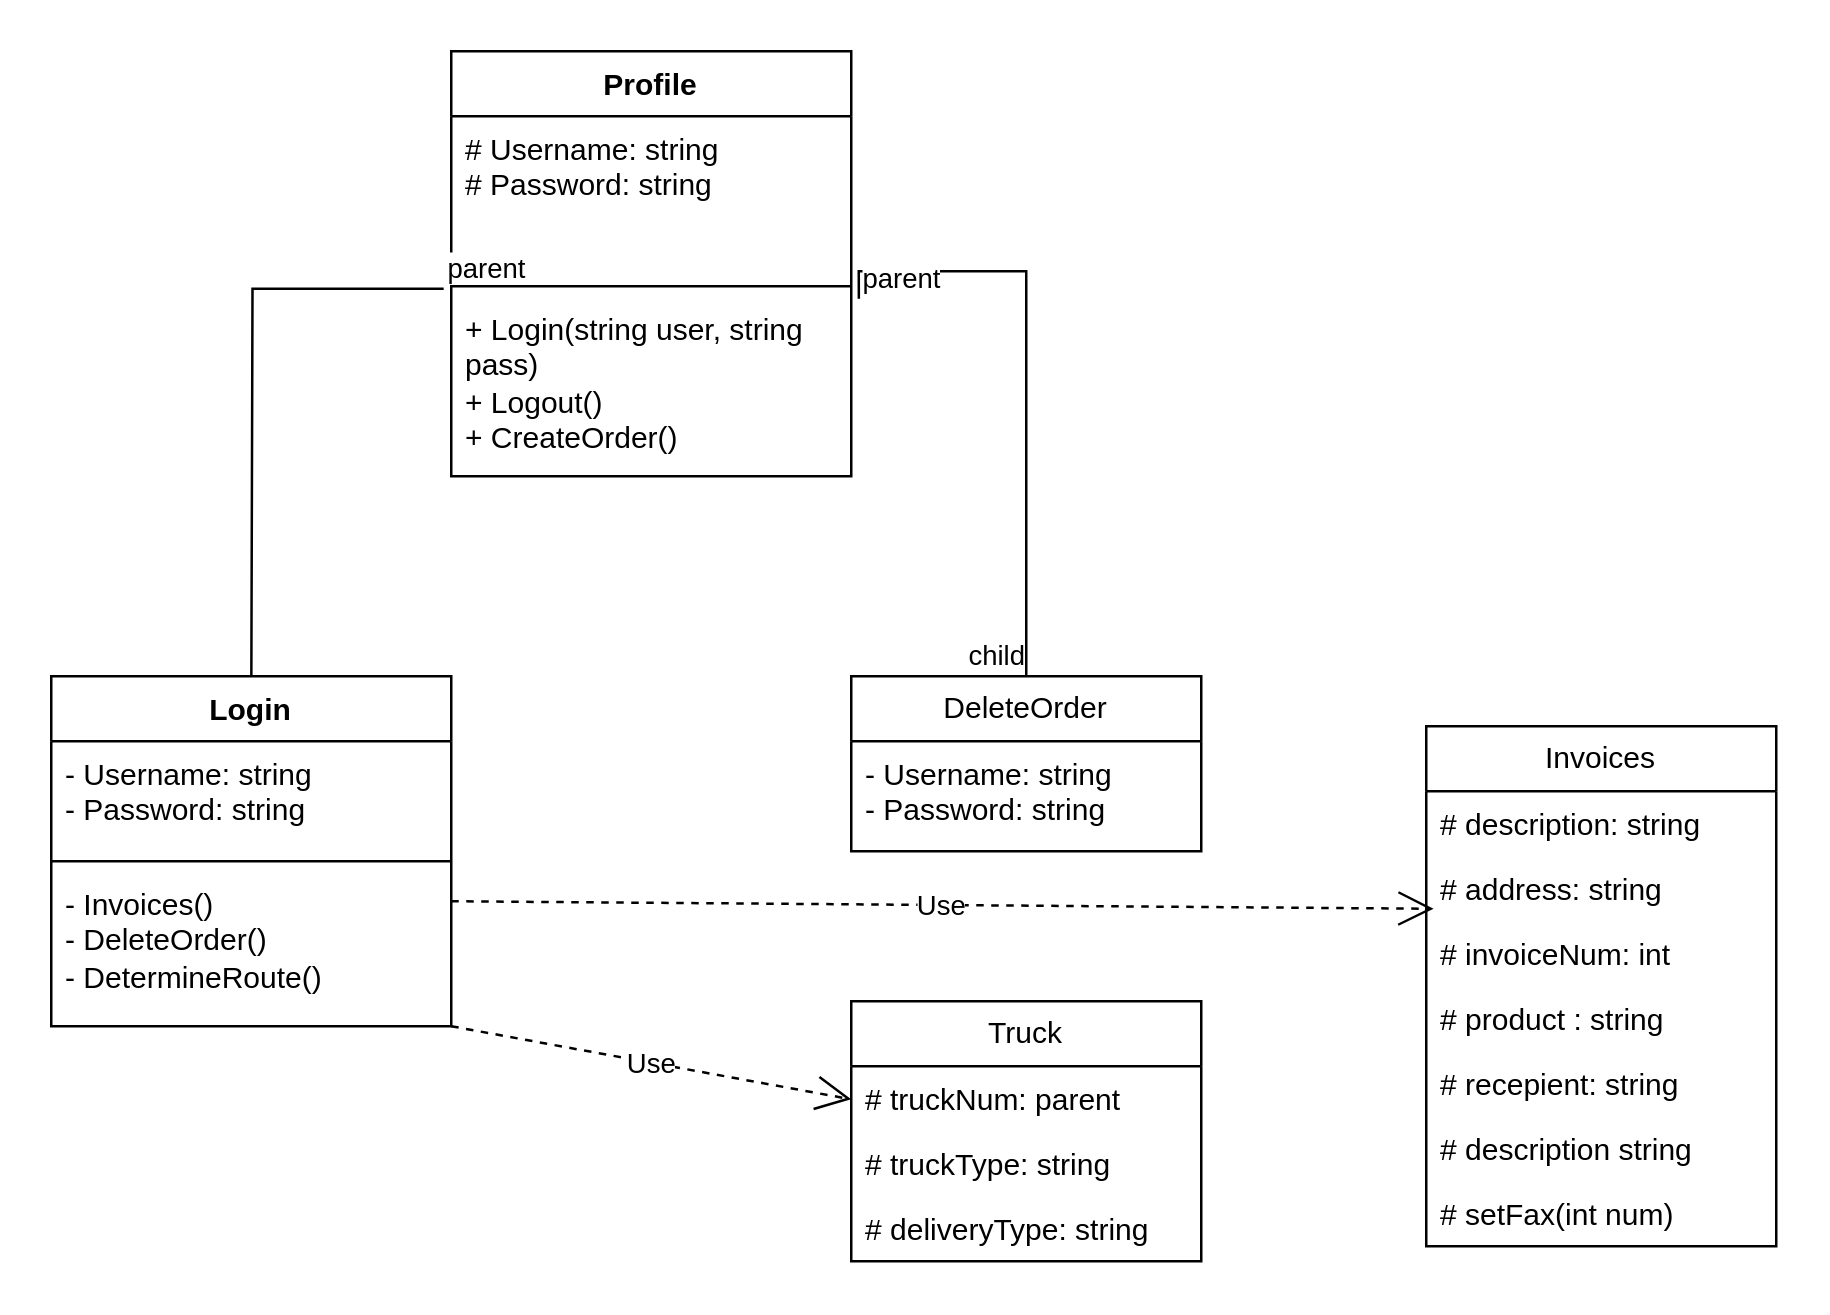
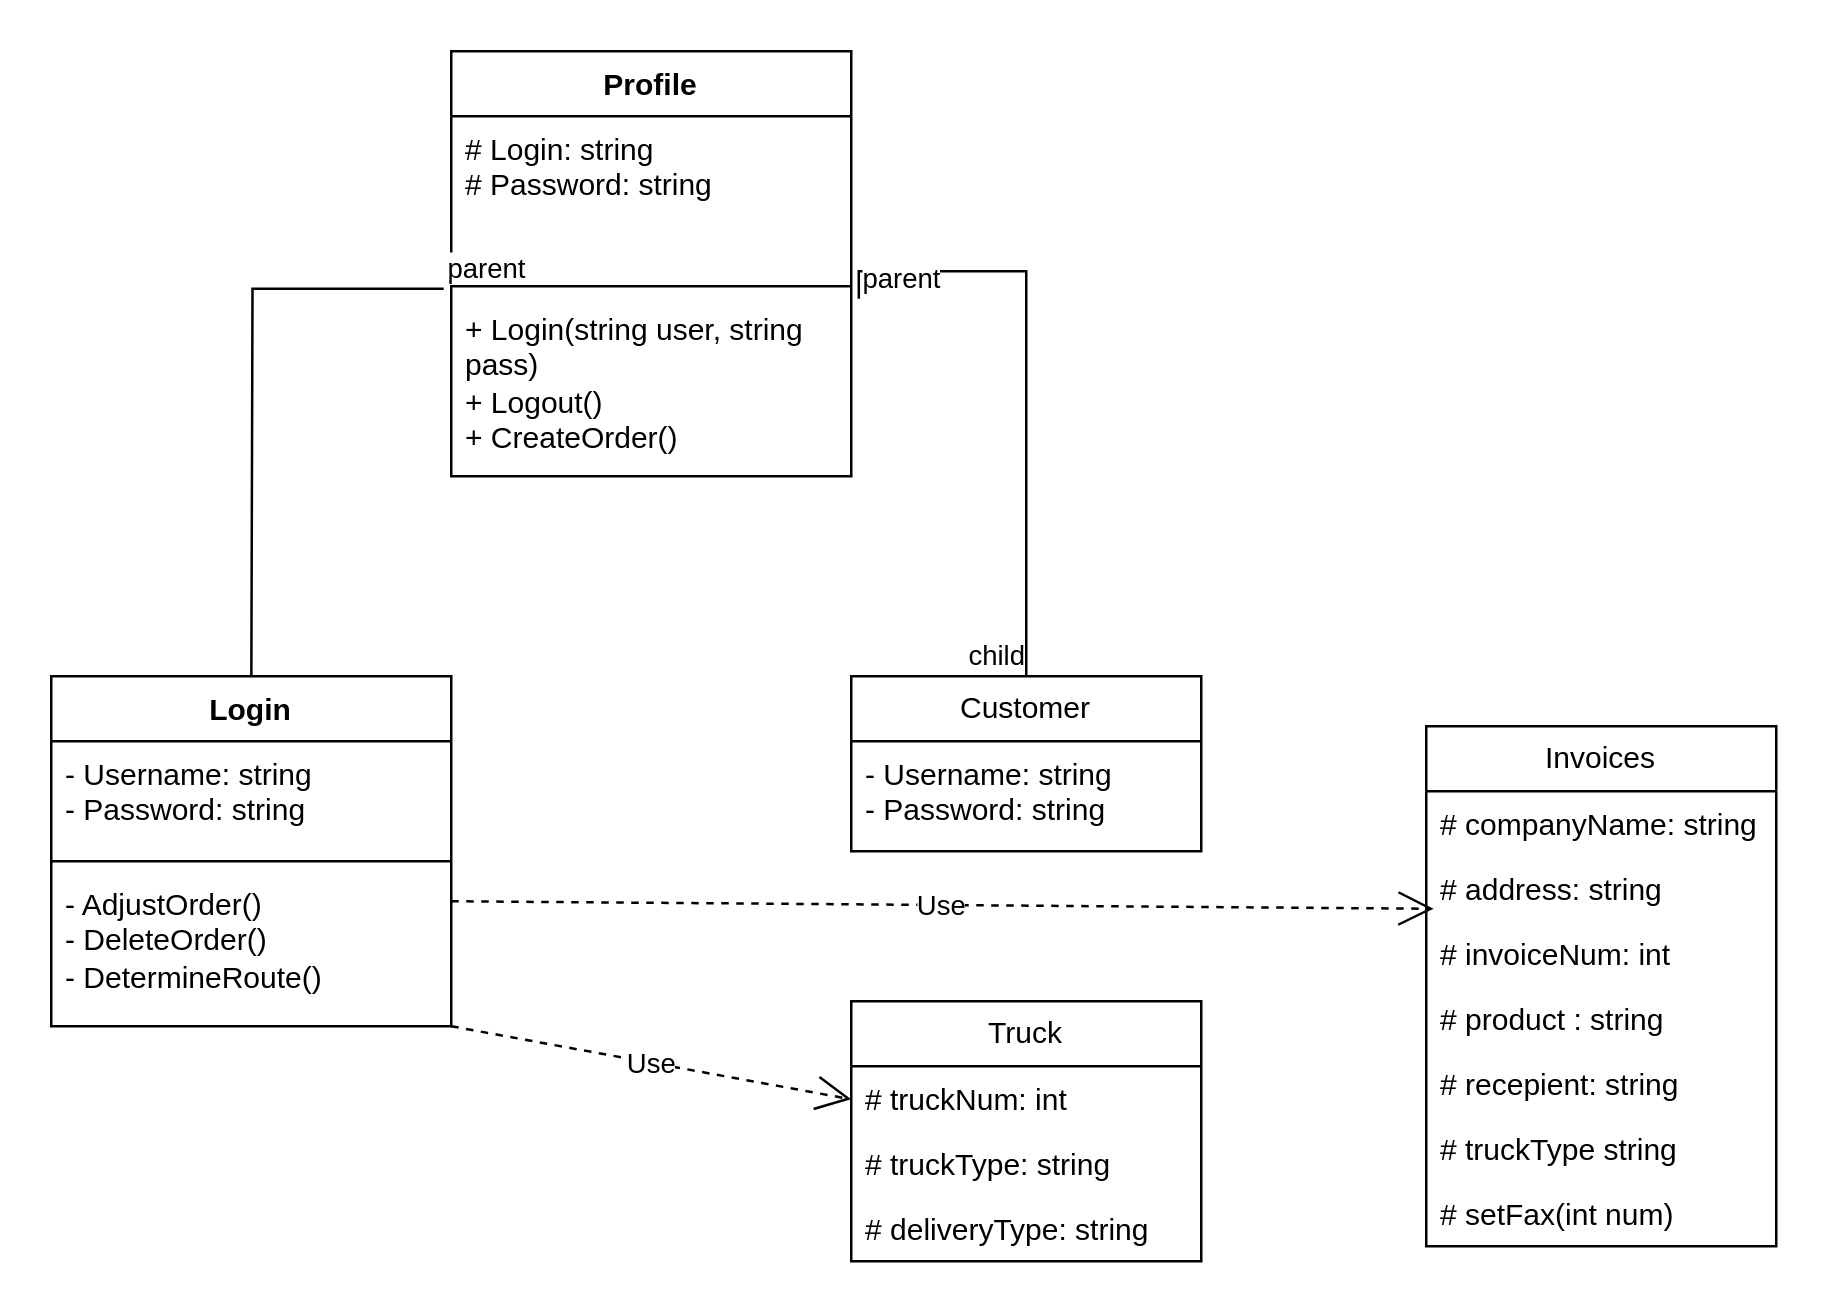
node "# Username: string # Password: string": label "# Username: string # Password: string" -> "# Login: string # Password: string"
node "DeleteOrder": label "DeleteOrder" -> "Customer"
node "# description: string": label "# description: string" -> "# companyName: string"
node "- Invoices() - DeleteOrder() - DetermineRoute()": label "- Invoices() - DeleteOrder() - DetermineRoute()" -> "- AdjustOrder() - DeleteOrder() - DetermineRoute()"
node "# truckNum: parent": label "# truckNum: parent" -> "# truckNum: int"
node "# description string": label "# description string" -> "# truckType string"
